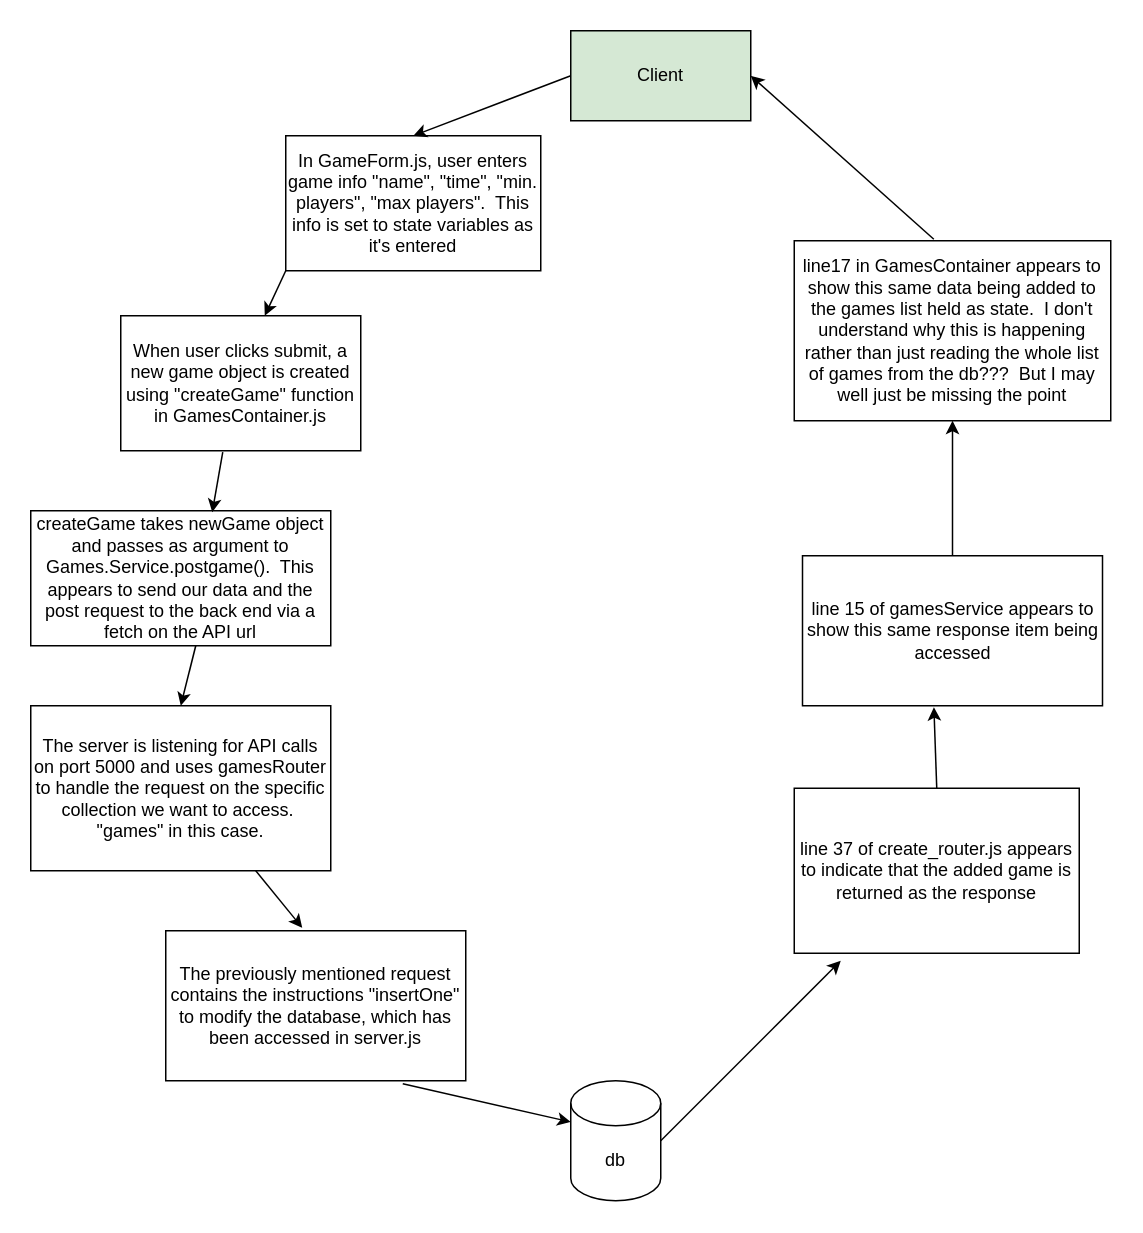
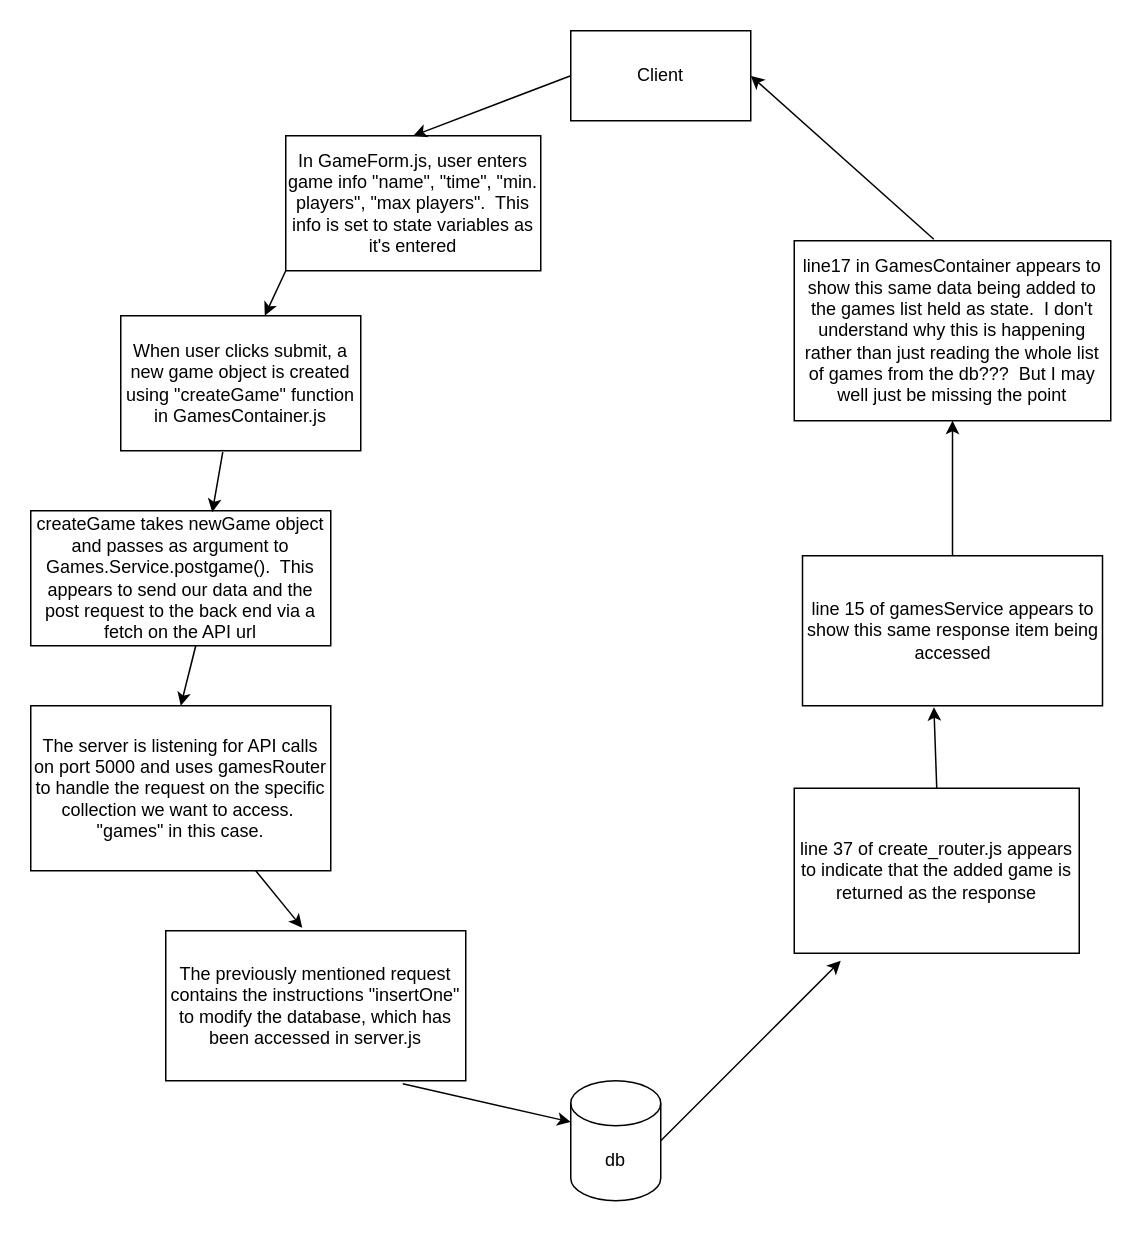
node "Client": fillcolor #d5e8d4 -> #ffffff
